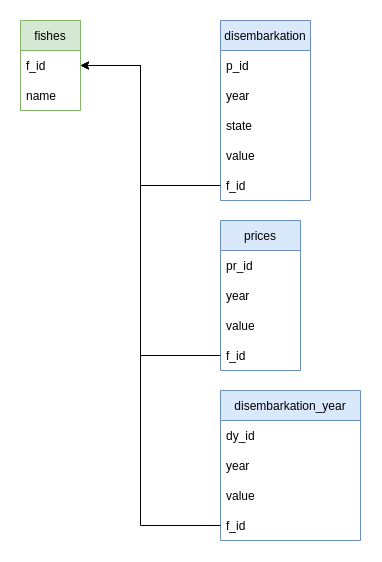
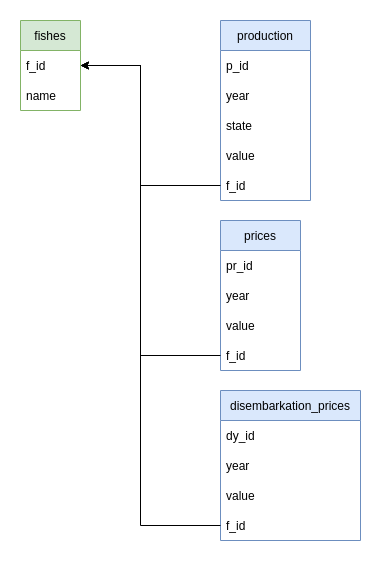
node "disembarkation": label "disembarkation" -> "production"
node "disembarkation_year": label "disembarkation_year" -> "disembarkation_prices"
